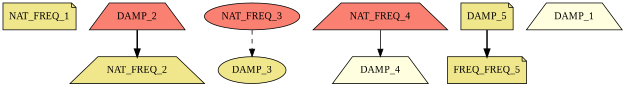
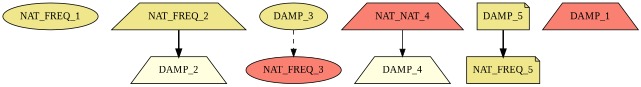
node "NAT_FREQ_1": shape note -> ellipse
node "DAMP_2": fillcolor salmon -> lightyellow
node "NAT_FREQ_4": label "NAT_FREQ_4" -> "NAT_NAT_4"
node "DAMP_1": fillcolor lightyellow -> salmon
edge "DAMP_2" -> "NAT_FREQ_2": reversed
edge "NAT_FREQ_3" -> "DAMP_3": reversed
node "FREQ_FREQ_5": label "FREQ_FREQ_5" -> "NAT_FREQ_5"
